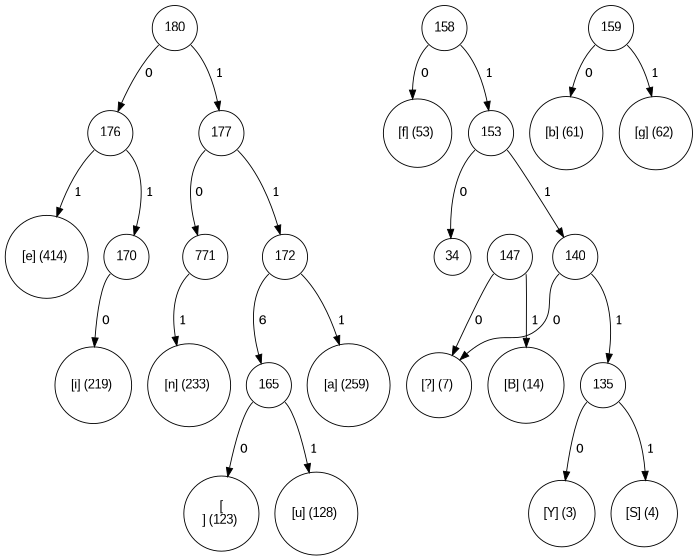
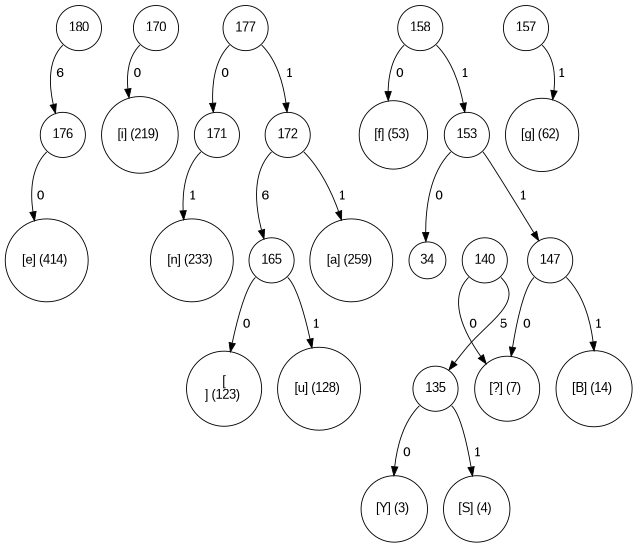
node "159": label "159" -> "157"
edge "180" -> "177": removed, label "1"
edge "180" -> "176": label " 0" -> " 6"
node "[b] (61)": removed
edge "176" -> "170": removed, label "1"
edge "153" -> "140": now "153" -> "147"
edge "176" -> "[e] (414)": label " 1" -> " 0"
node "771": label "771" -> "171"
edge "140" -> "135": label " 1" -> " 5"
